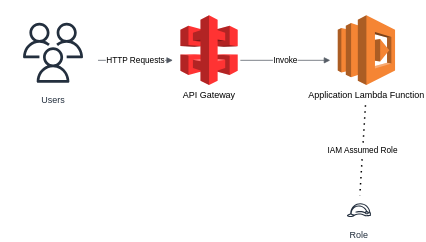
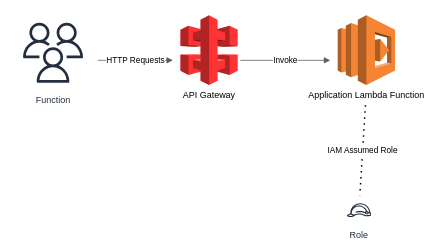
node "Users": label "Users" -> "Function"
